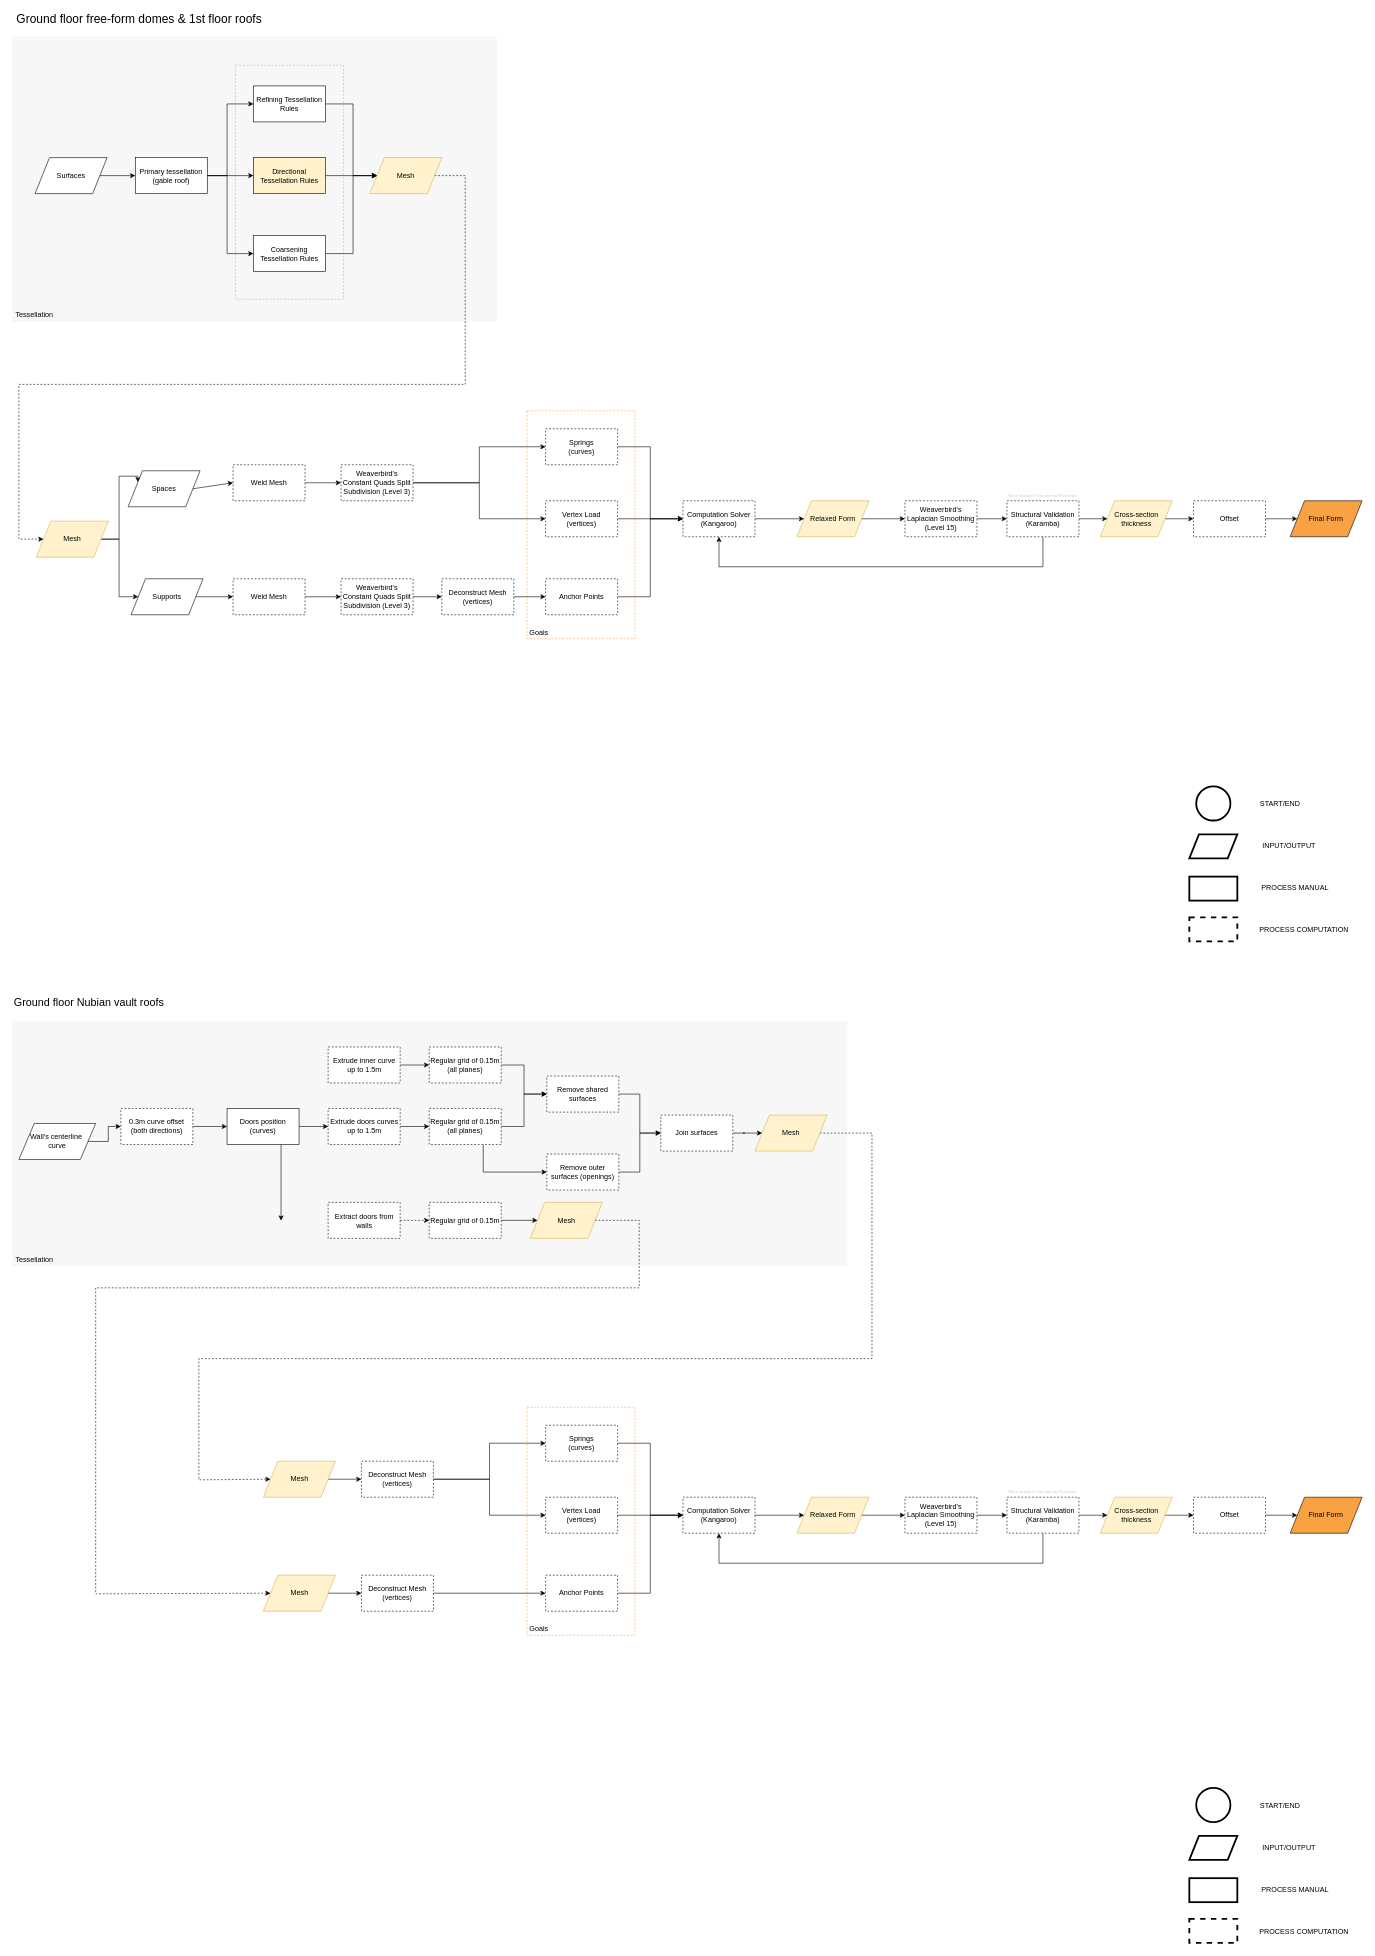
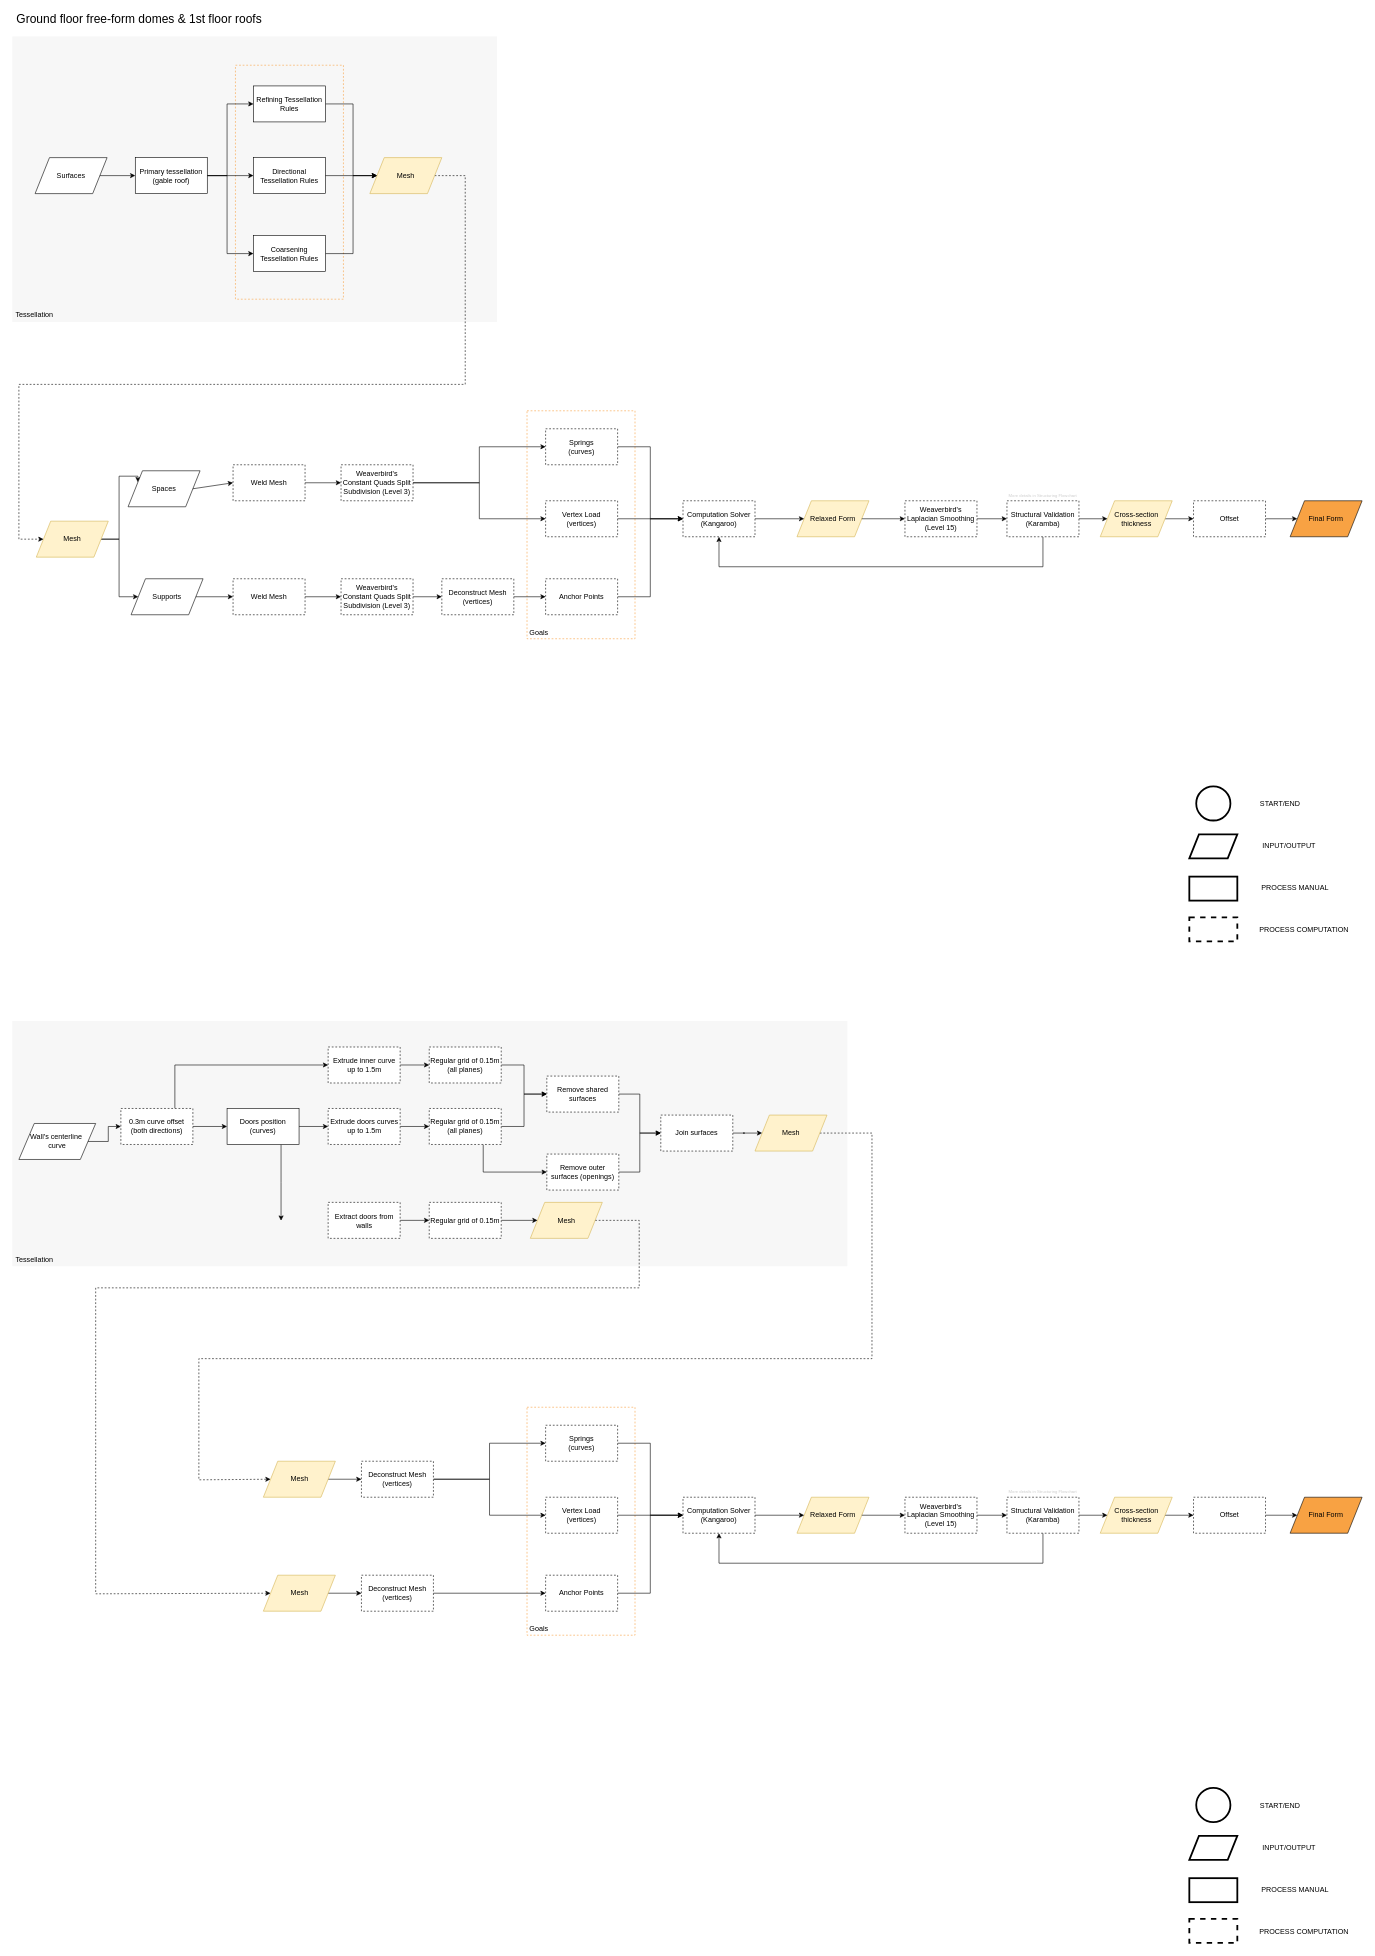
node "Directional Tessellation Rules": fillcolor #fff2cc -> #ffffff
node "Ground floor Nubian vault roofs": removed
edge "0.3m curve offset (both directions)" -> "Extrude inner curve up to 1.5m": added
edge "Extract doors from walls" -> "Regular grid of 0.15m": style dashed -> solid
